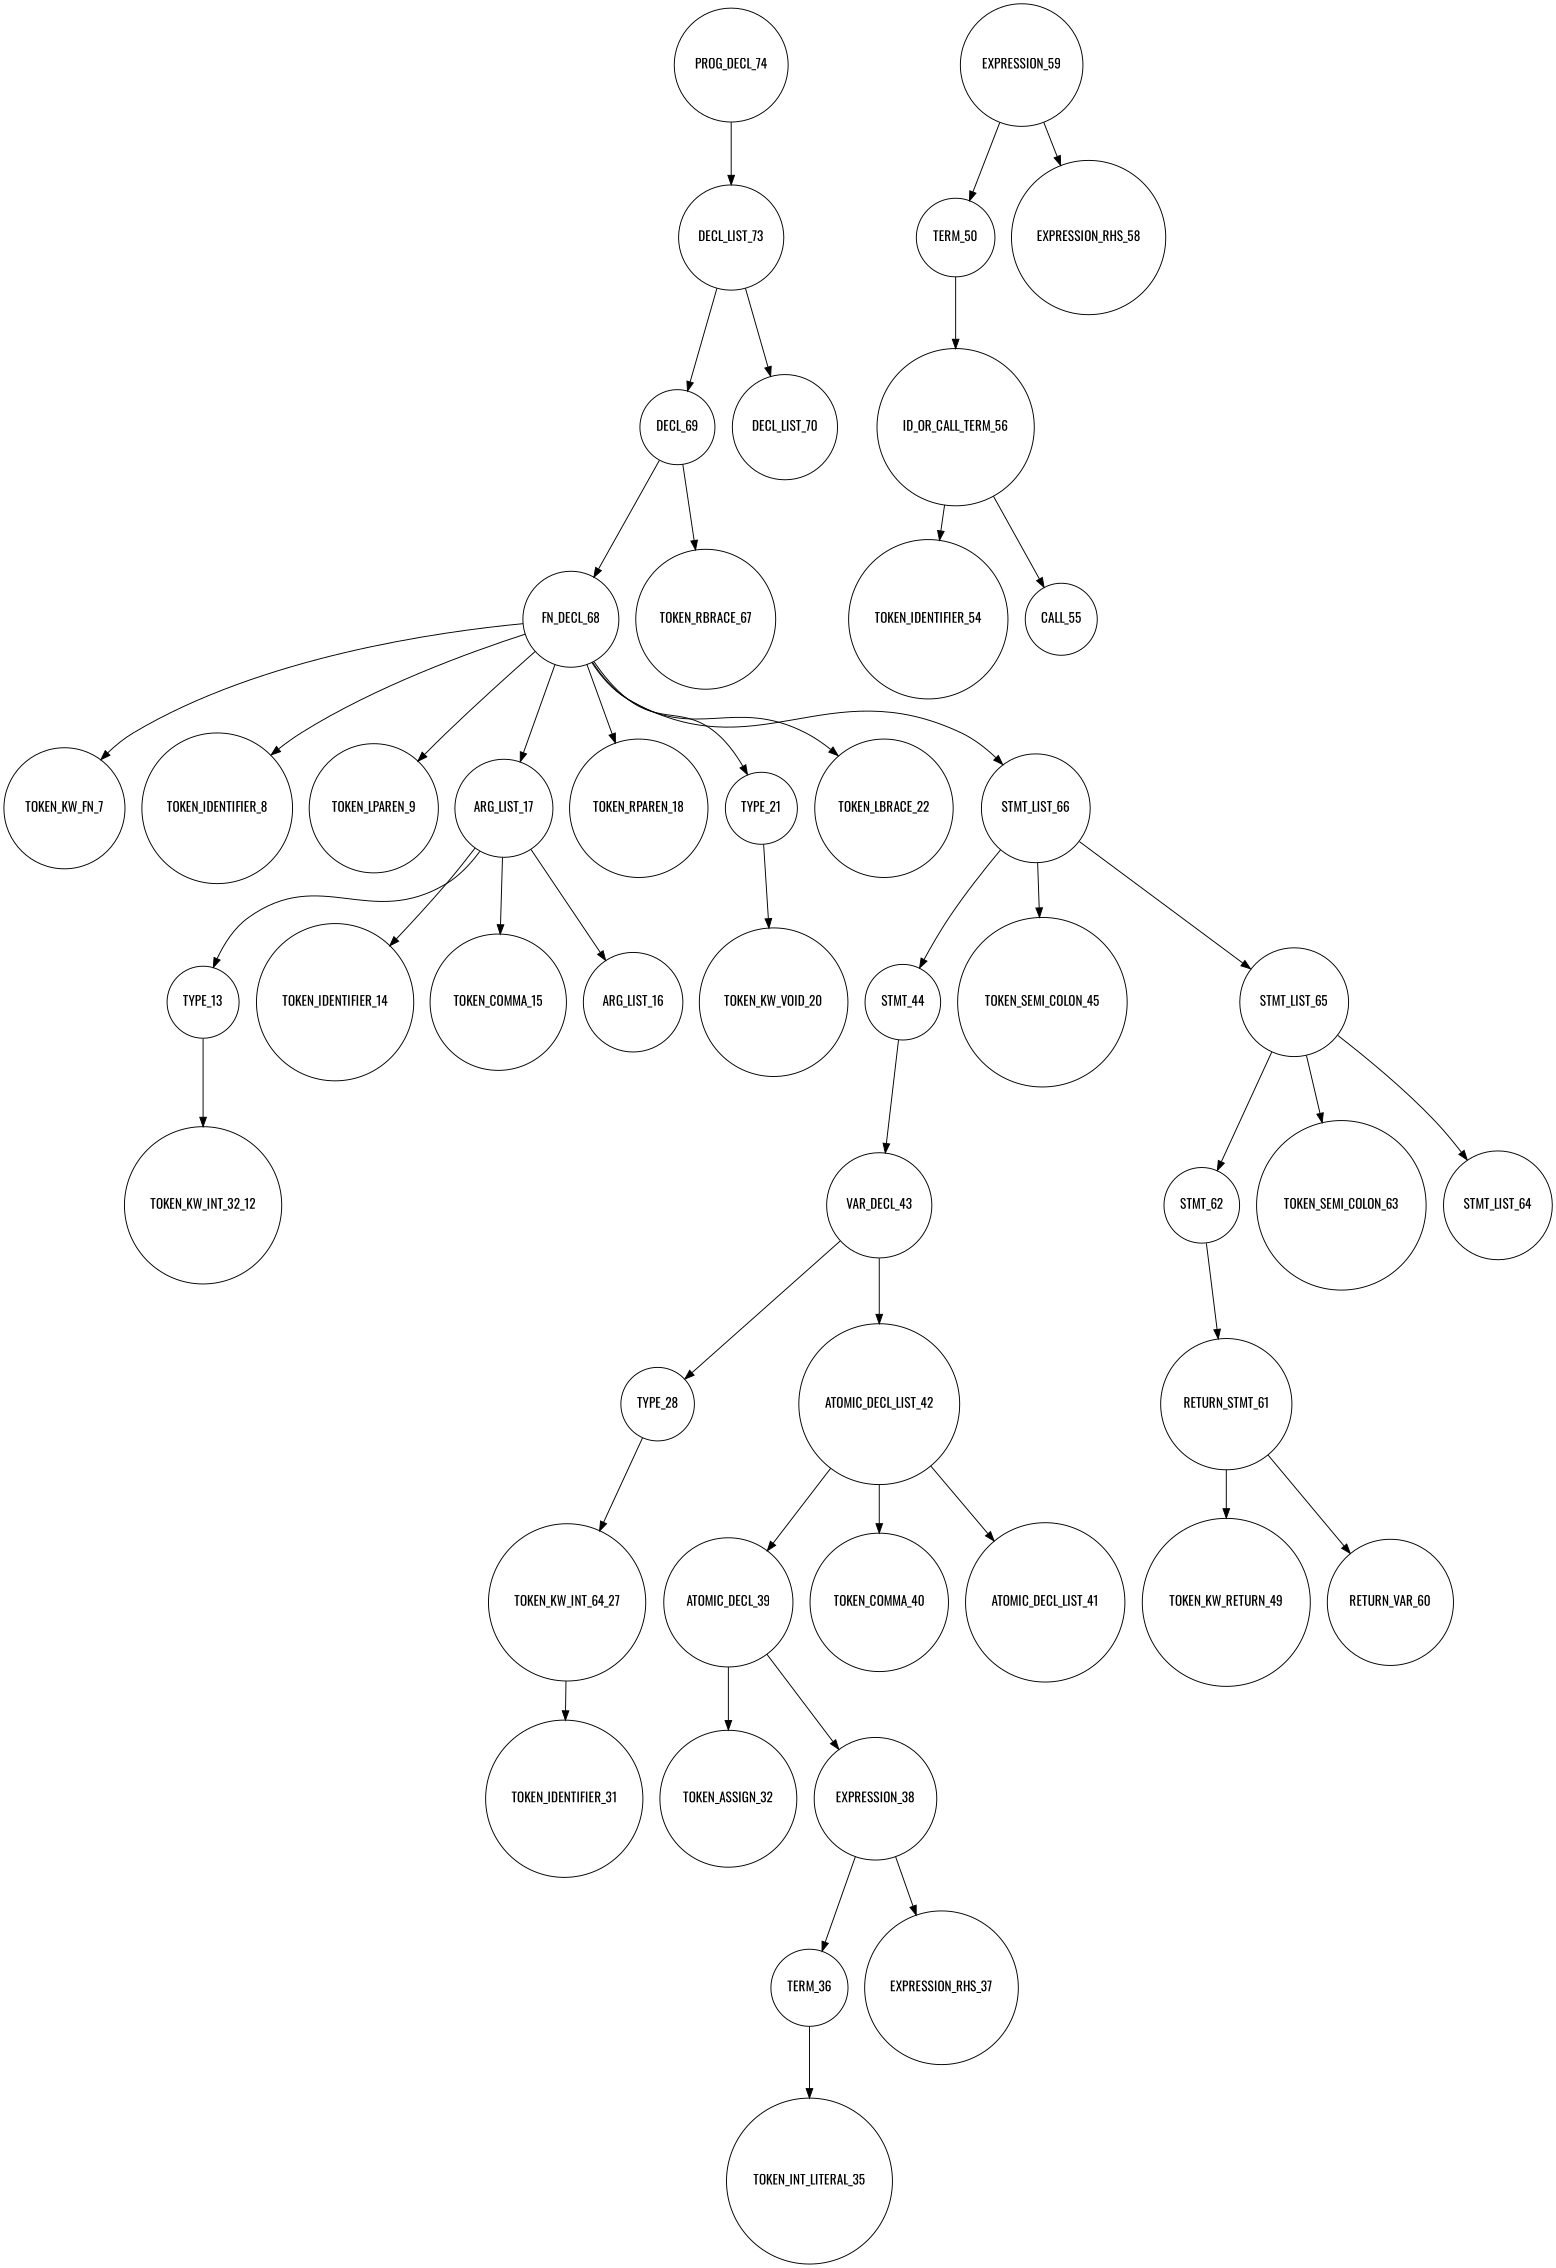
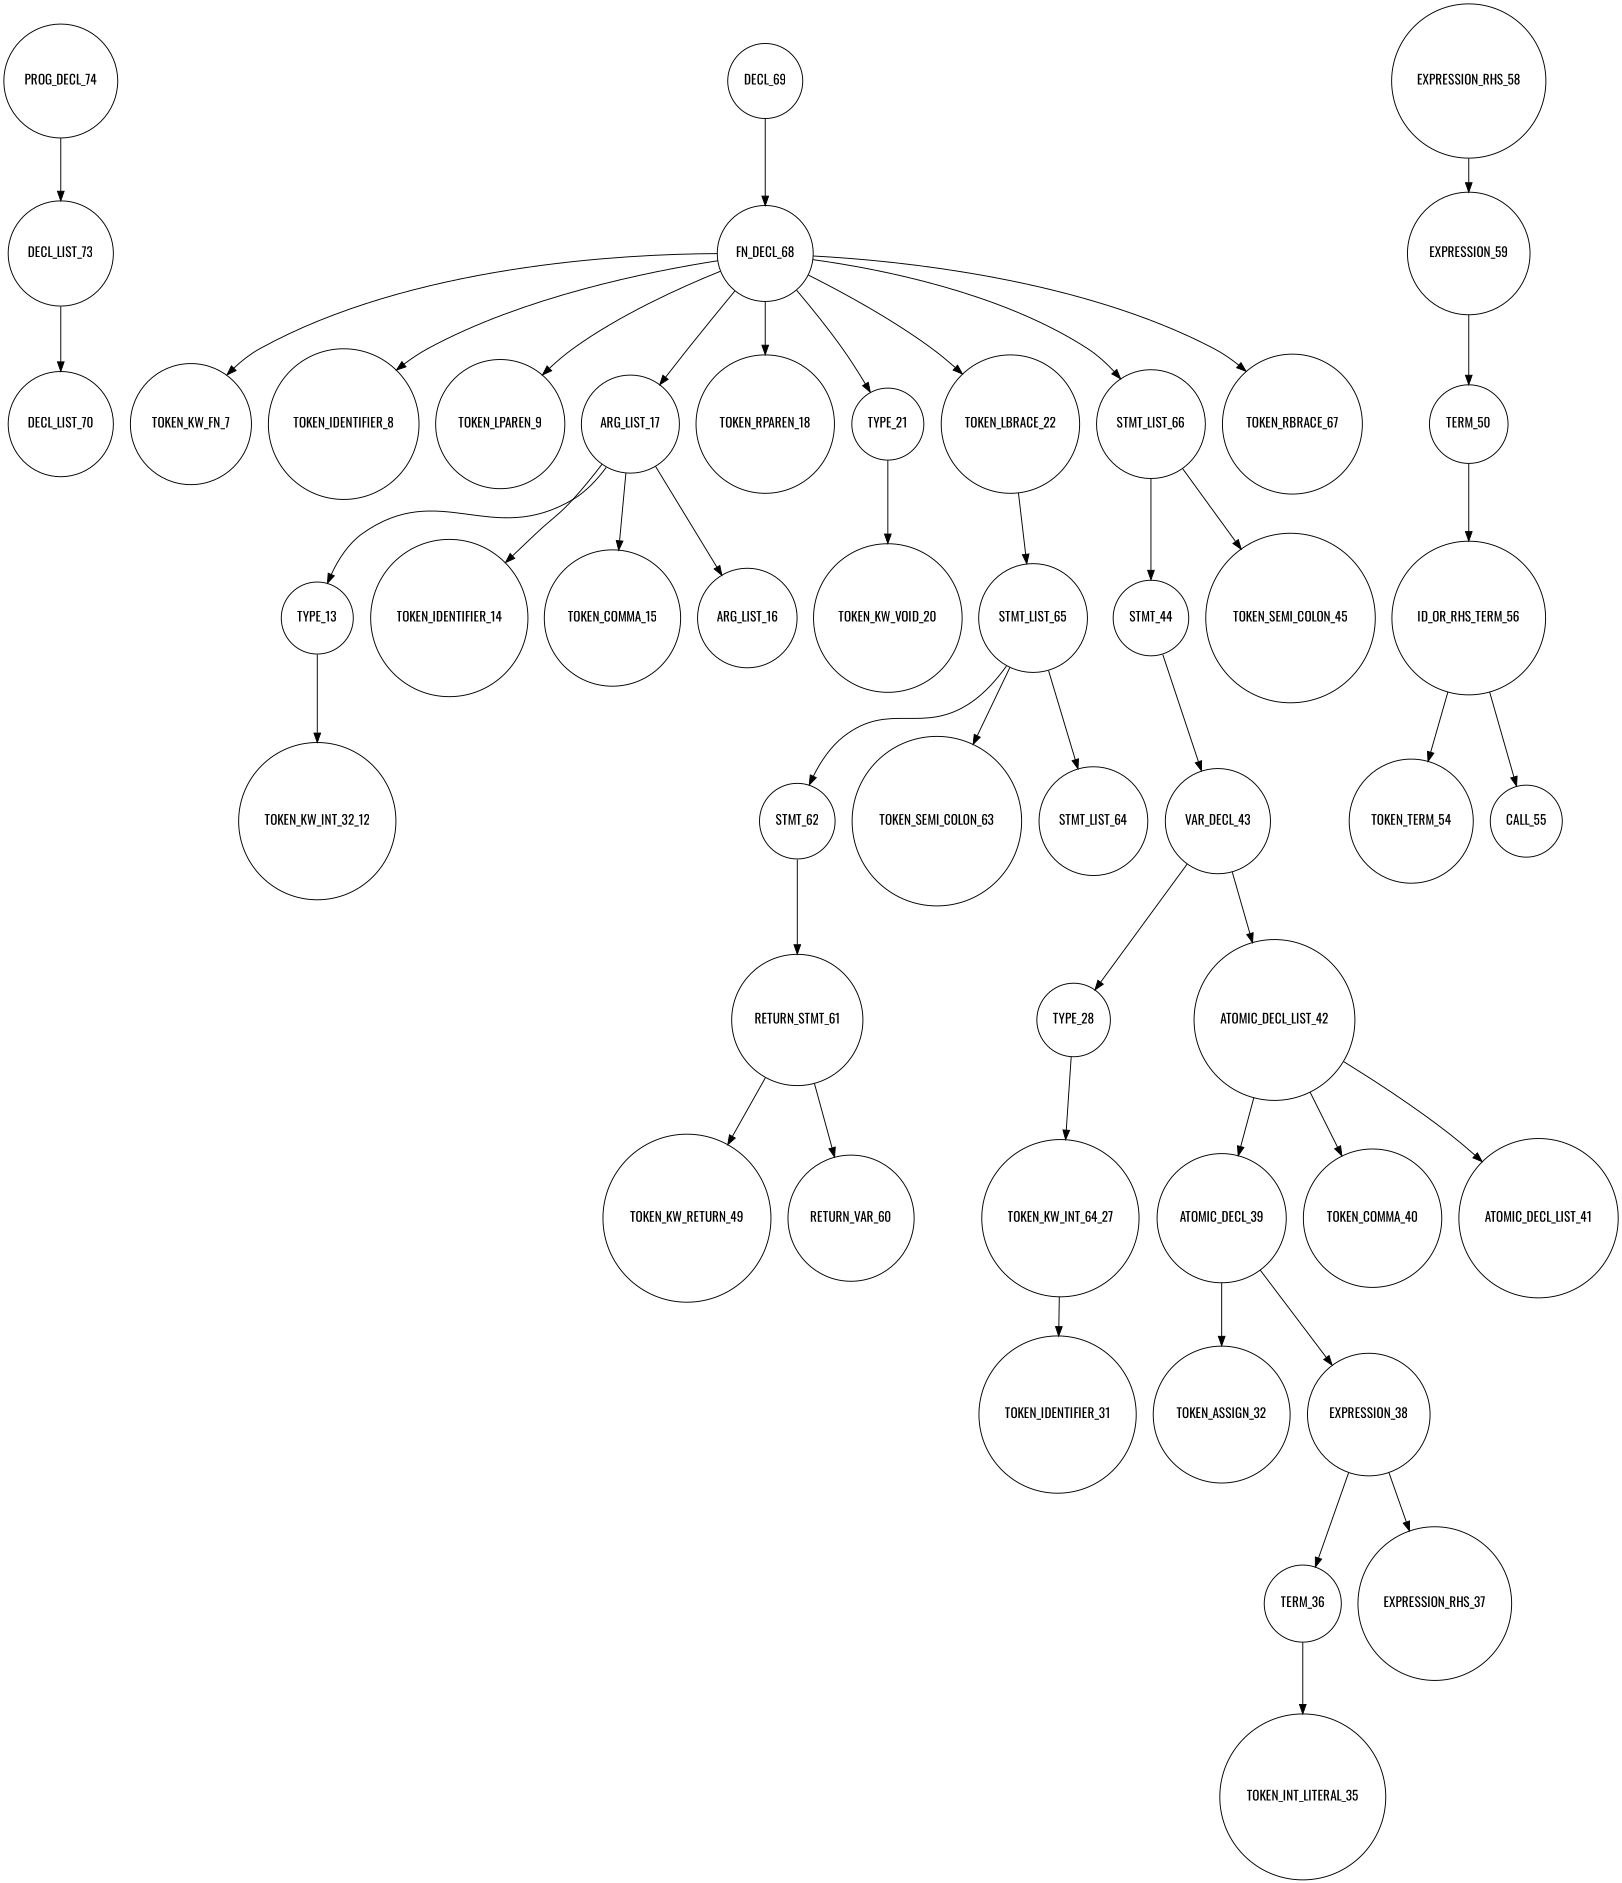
edge "EXPRESSION_59" -> "EXPRESSION_RHS_58": reversed
edge "DECL_LIST_73" -> "DECL_69": removed
node "ID_OR_CALL_TERM_56": label "ID_OR_CALL_TERM_56" -> "ID_OR_RHS_TERM_56"
edge "DECL_69" -> "TOKEN_RBRACE_67": now "FN_DECL_68" -> "TOKEN_RBRACE_67"
node "TOKEN_IDENTIFIER_54": label "TOKEN_IDENTIFIER_54" -> "TOKEN_TERM_54"
edge "STMT_LIST_66" -> "STMT_LIST_65": now "TOKEN_LBRACE_22" -> "STMT_LIST_65"
